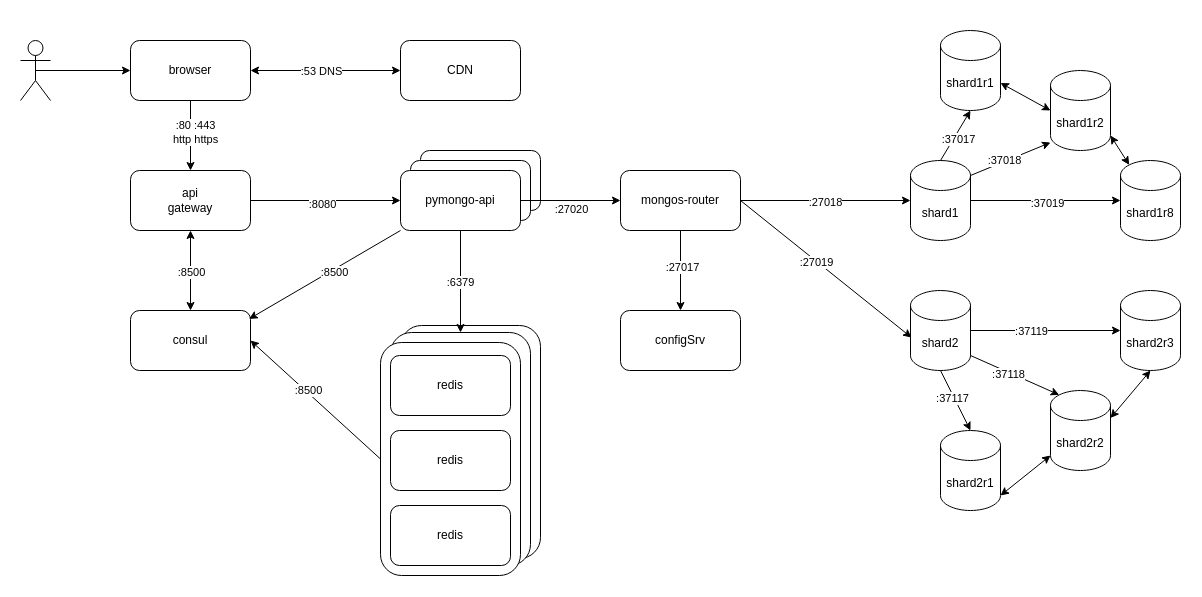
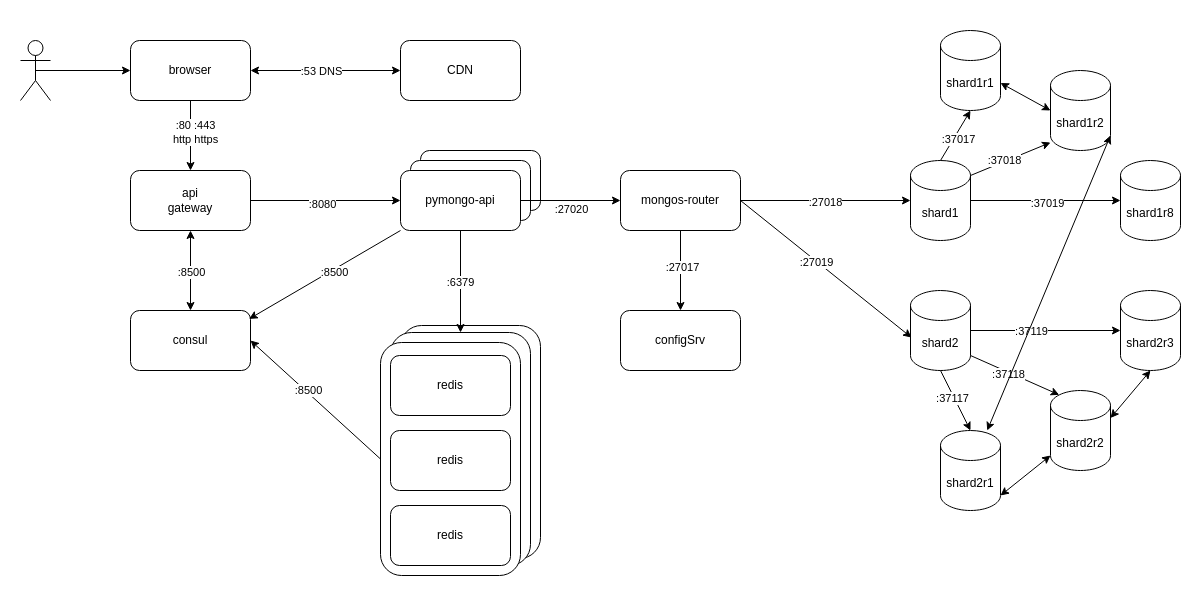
edge "shard1r2" -- "shard1r8": now "shard1r2" -- "shard2r1"
